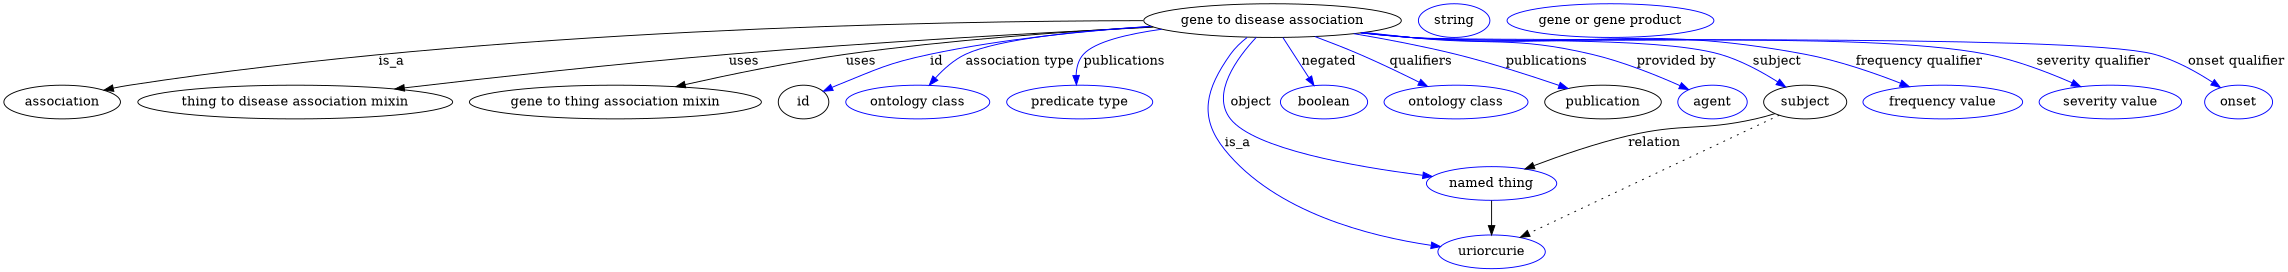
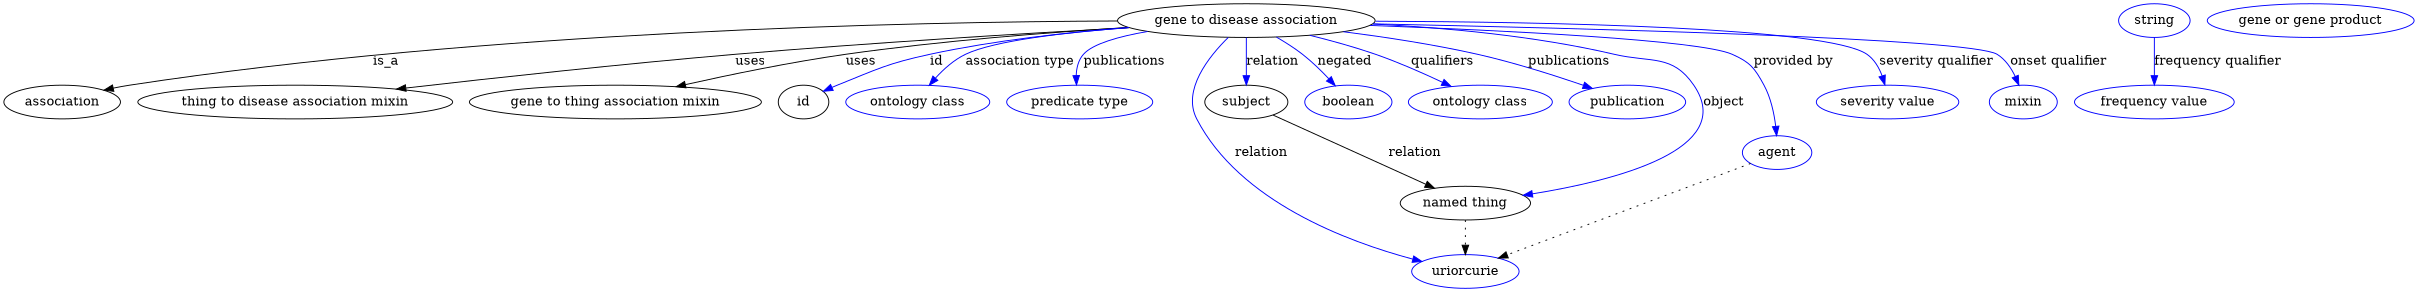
edge "gene to disease association" -> "frequency value": now "string" -> "frequency value"
edge "gene to disease association" -> "subject": label "subject" -> "relation"
node "publication": color black -> blue
node "onset": label "onset" -> "mixin"
edge "gene to disease association" -> "uriorcurie": label "is_a" -> "relation"
edge "subject" -> "uriorcurie": now "agent" -> "uriorcurie"
node "named thing": color blue -> black
edge "named thing" -> "uriorcurie": style solid -> dotted
